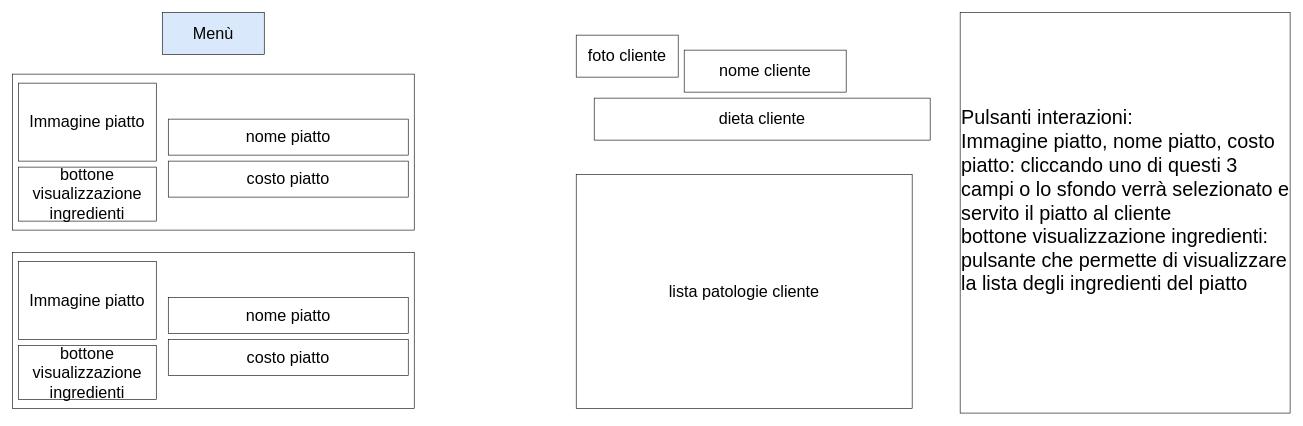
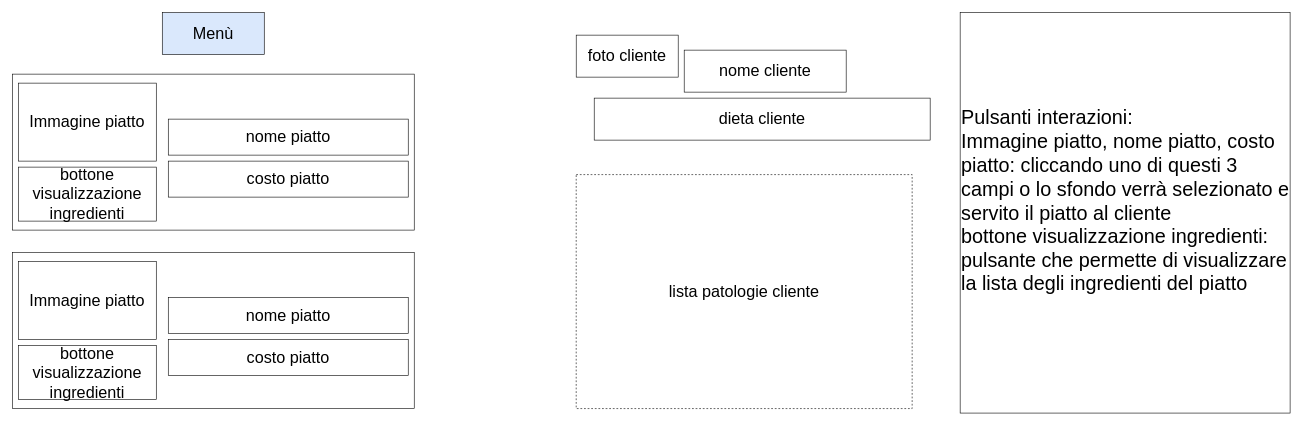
node "lista patologie cliente": style solid -> dashed
